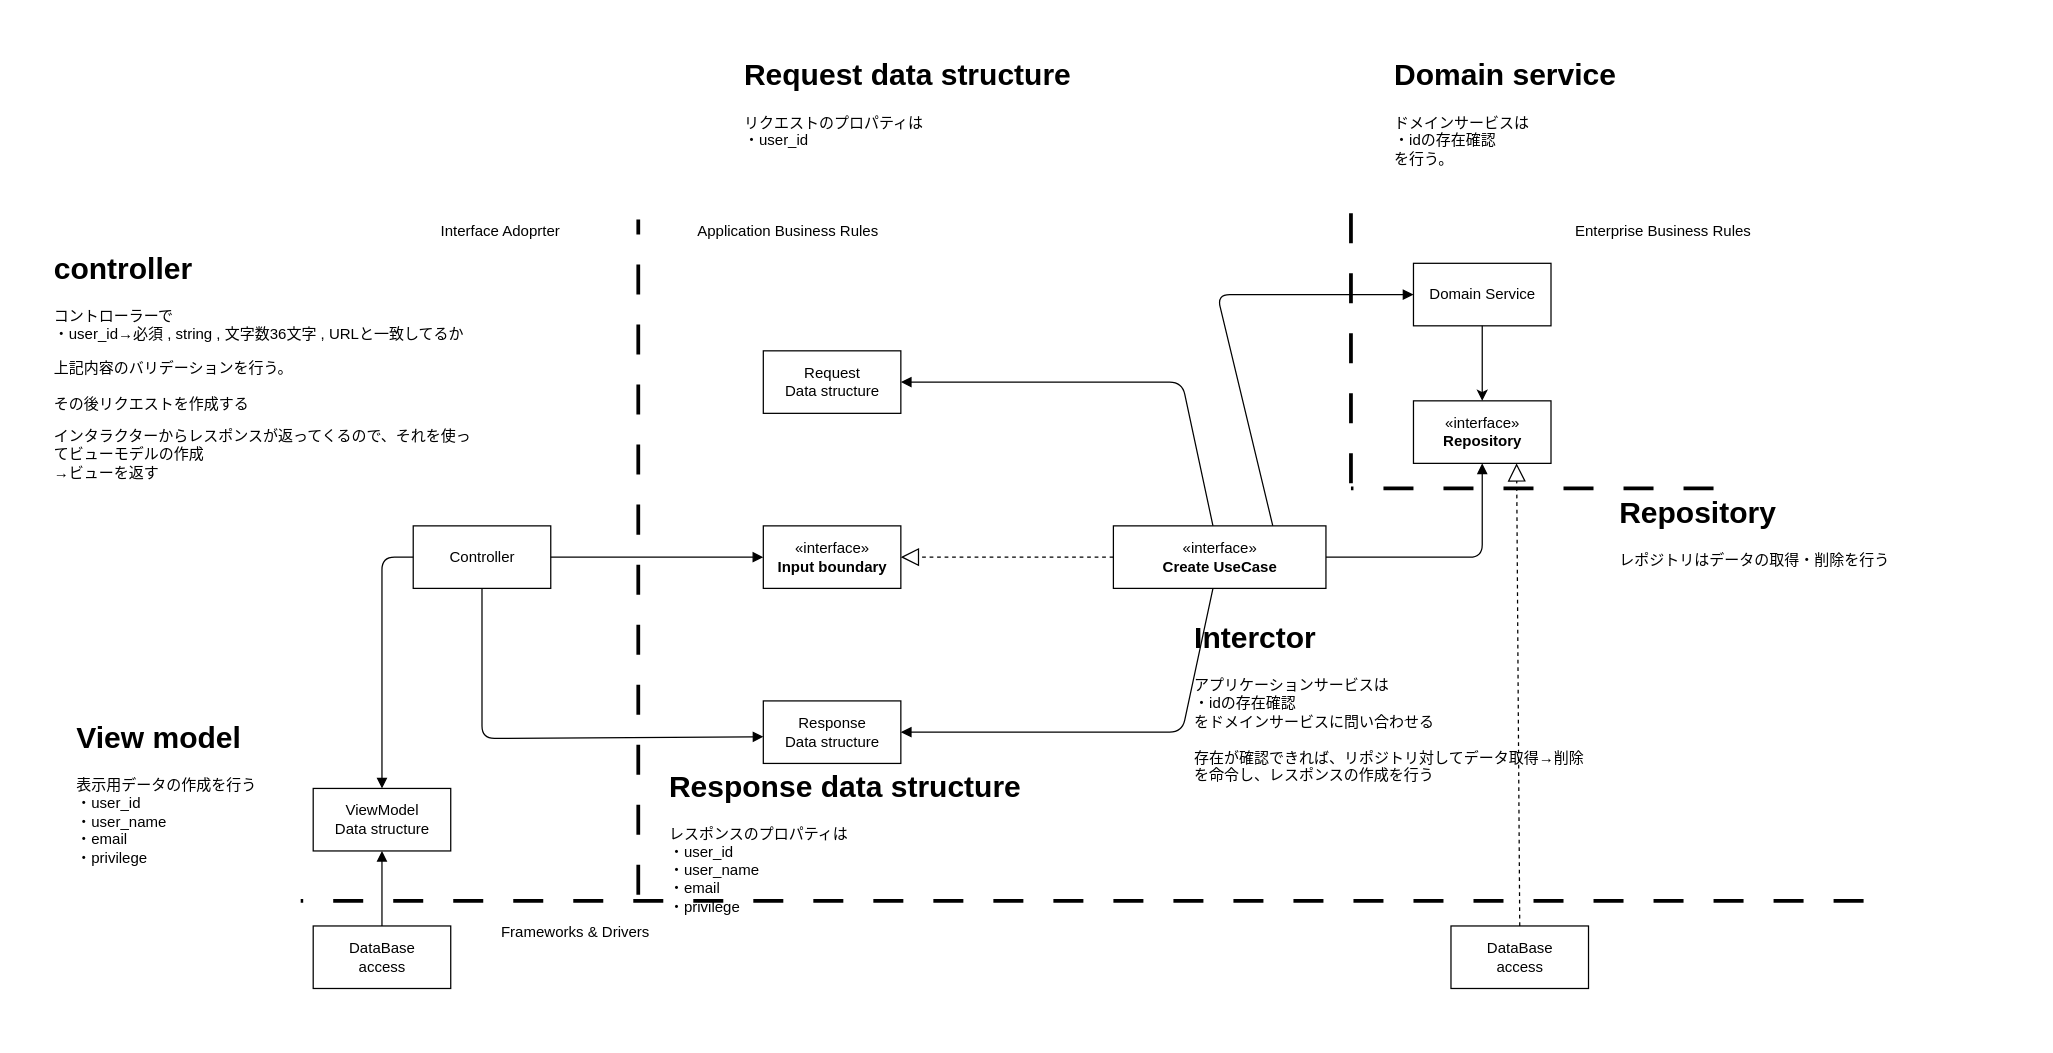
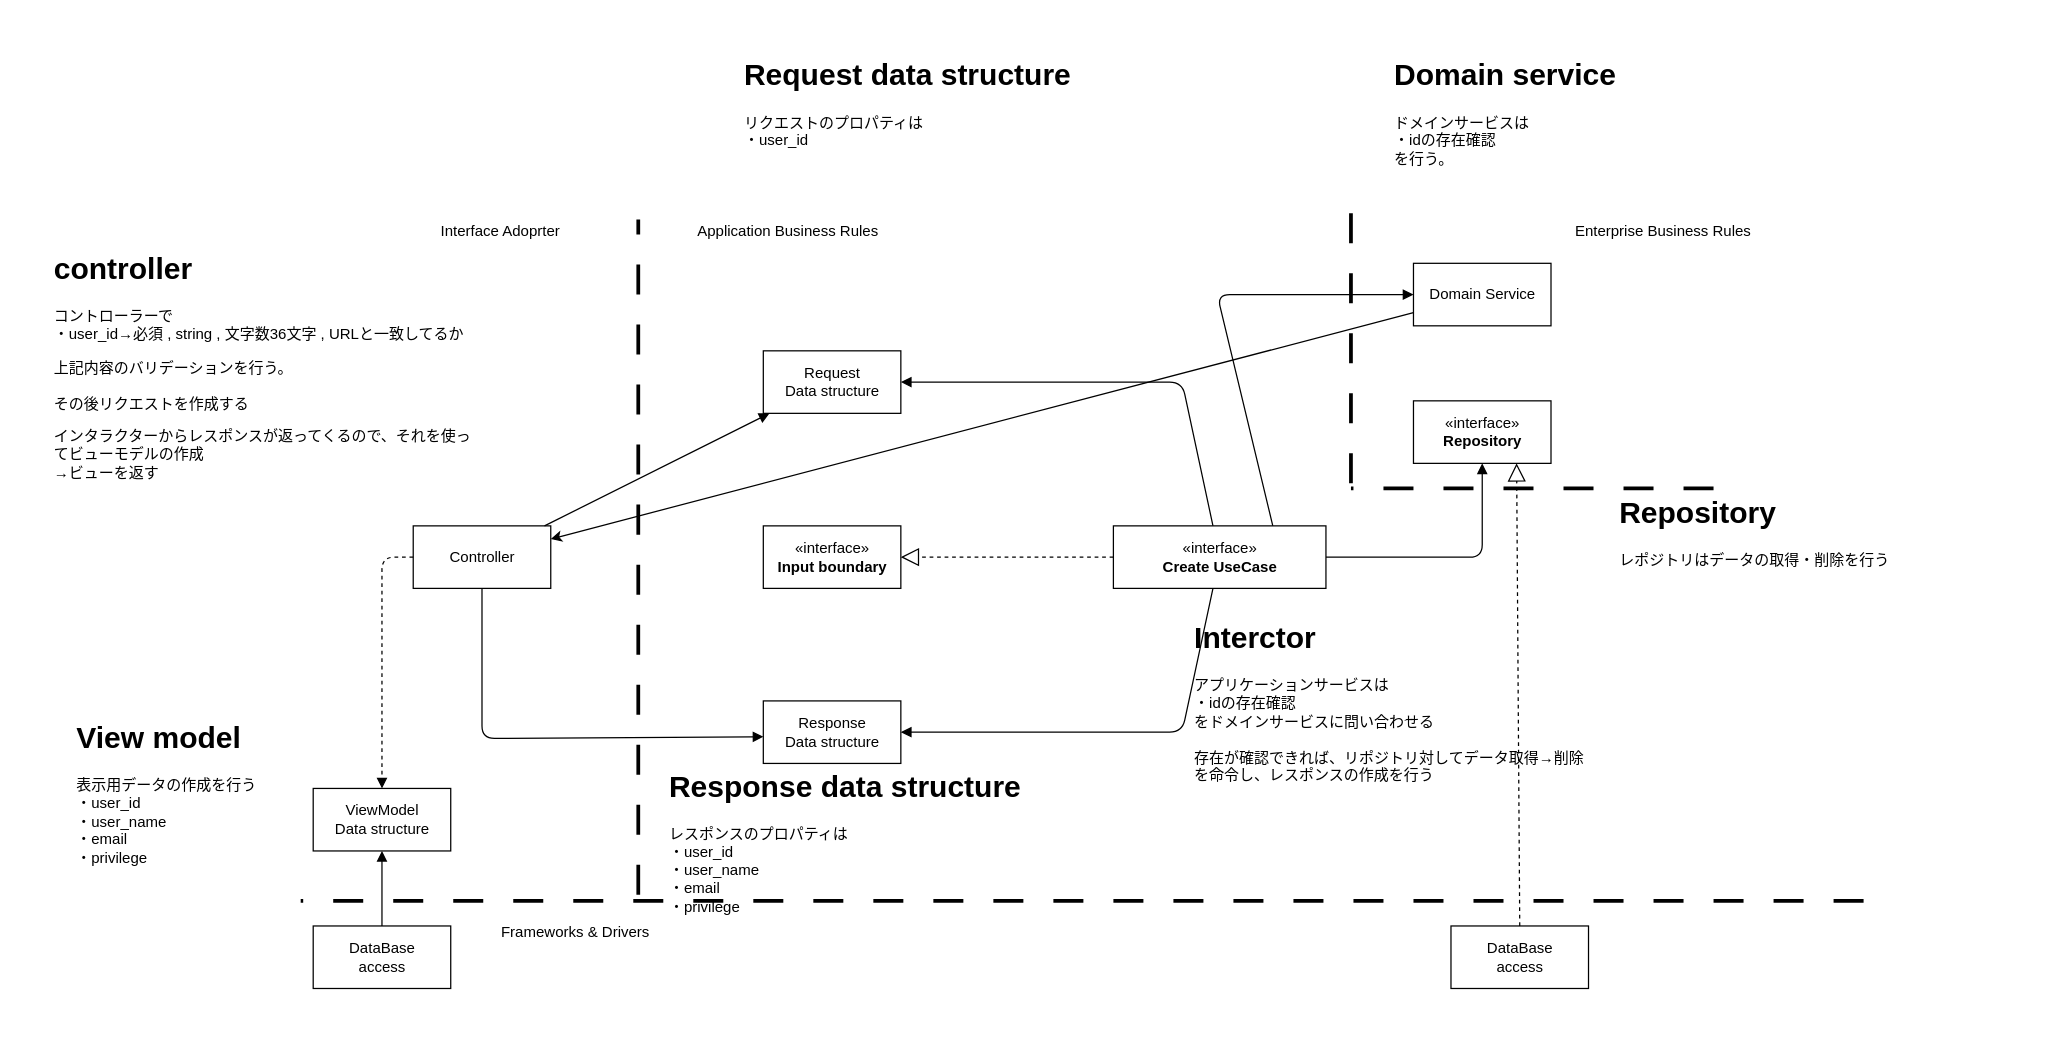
edge "Domain Service" -> "«interface» Repository": now "Domain Service" -> "Controller"
edge "Controller" -> "«interface» Input boundary": now "Controller" -> "Request Data structure"
edge "Controller" -> "ViewModel Data structure": style solid -> dashed
